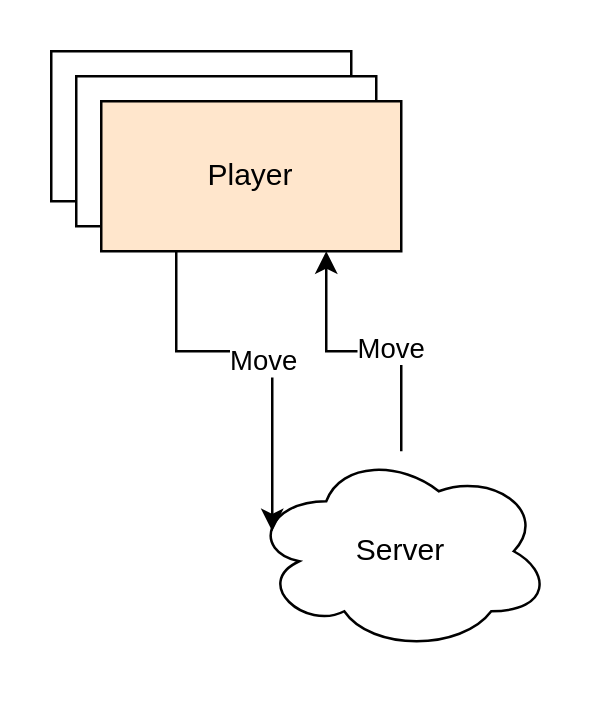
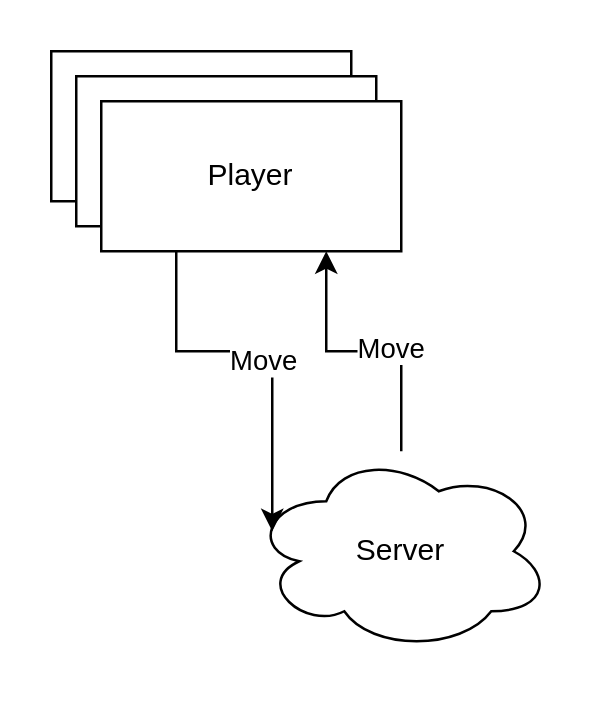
node "Player": fillcolor #ffe6cc -> #ffffff
